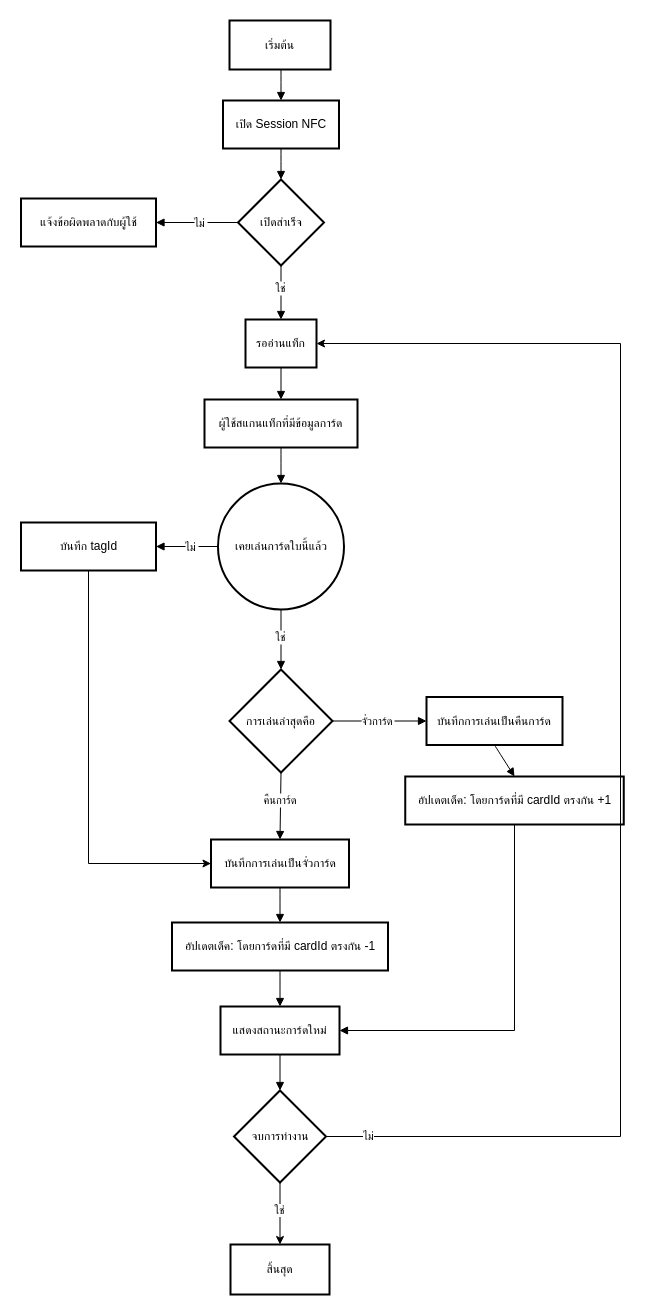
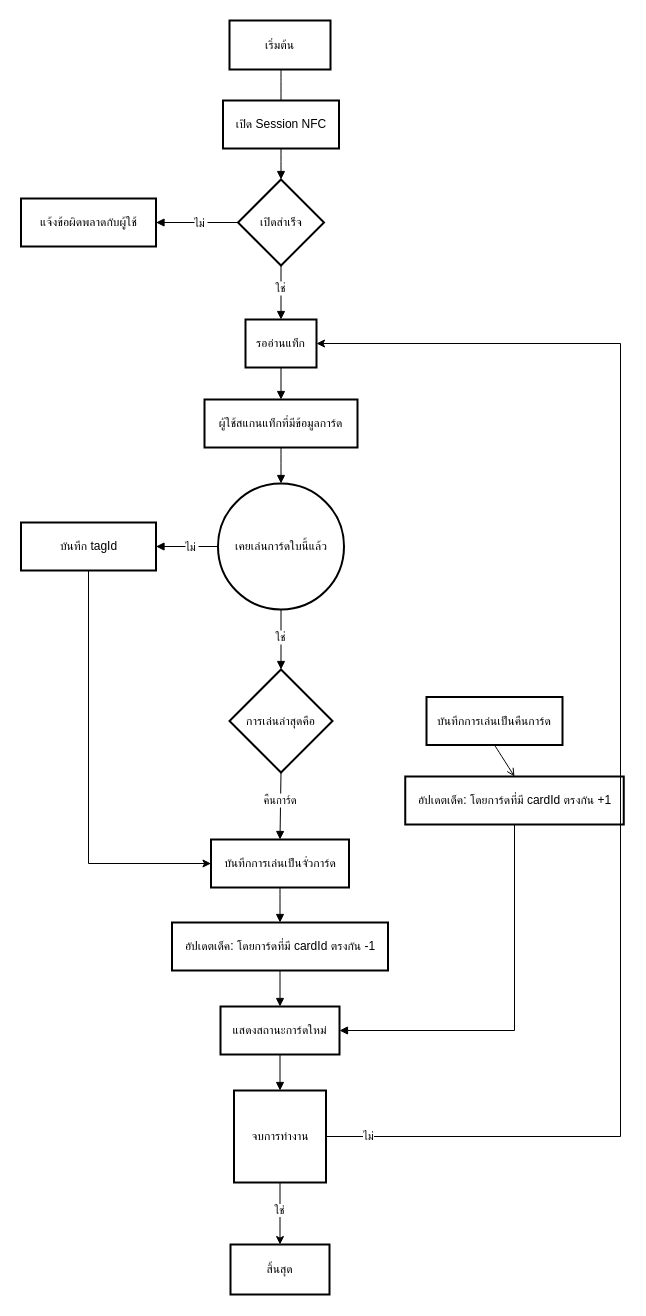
edge "เริ่มต้น" -> "เปิด Session NFC": arrowhead block -> none
edge "การเล่นล่าสุดคือ" -> "บันทึกการเล่นเป็นคืนการ์ด": removed, label "จั่วการ์ด"
edge "บันทึกการเล่นเป็นคืนการ์ด" -> "อัปเดตเด็ค: โดยการ์ดที่มี cardId ตรงกัน +1": arrowhead block -> open
node "จบการทำงาน": shape diamond -> rectangle
